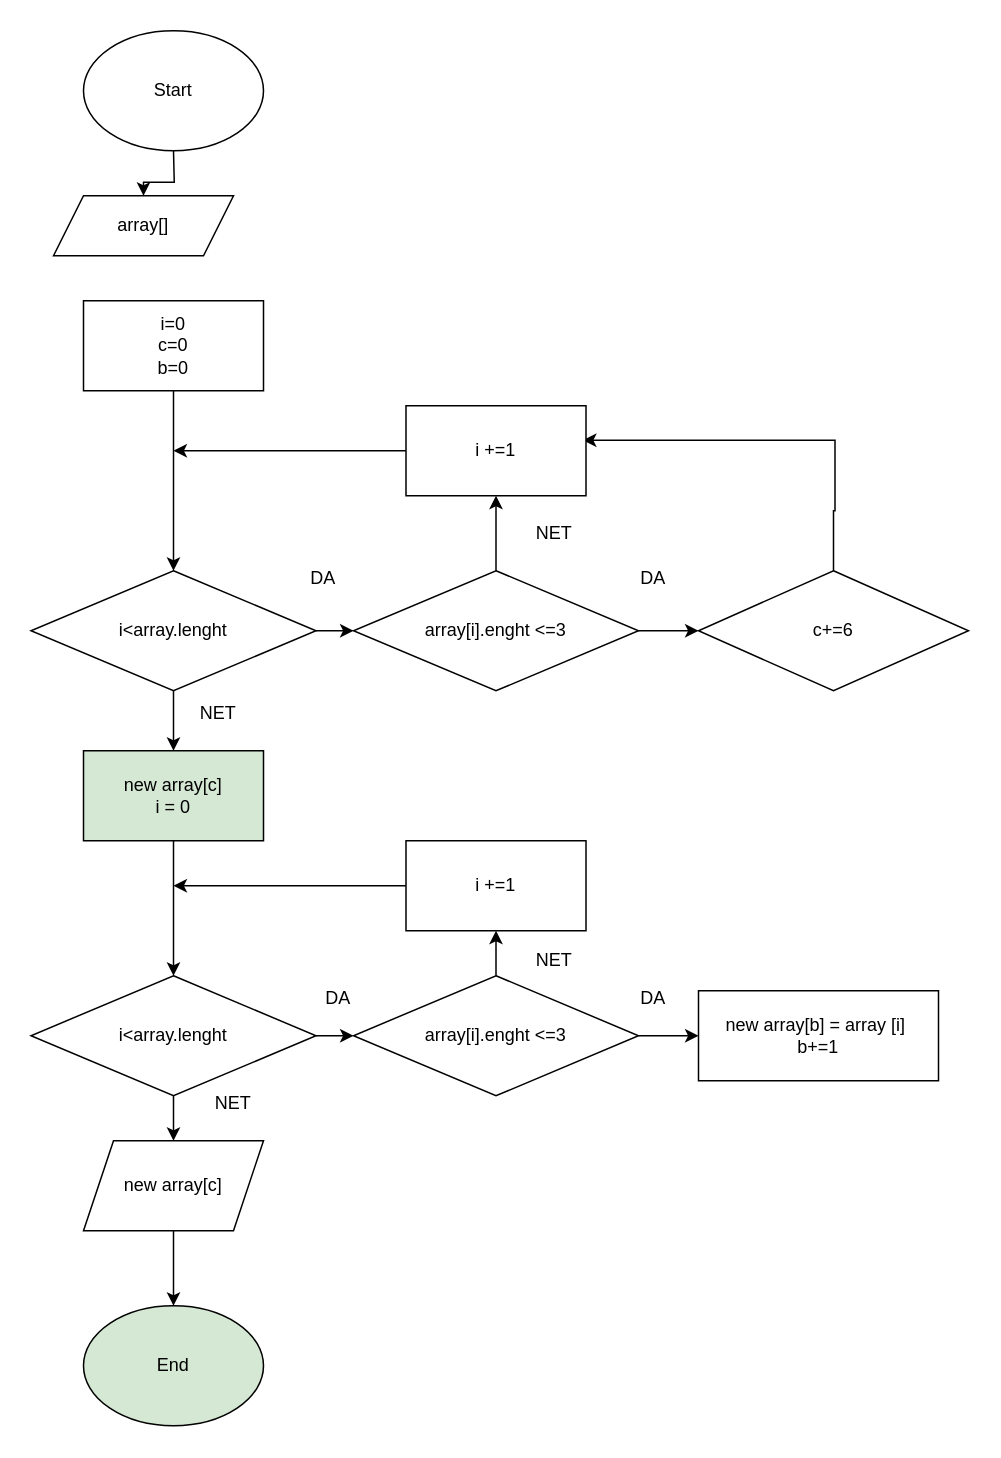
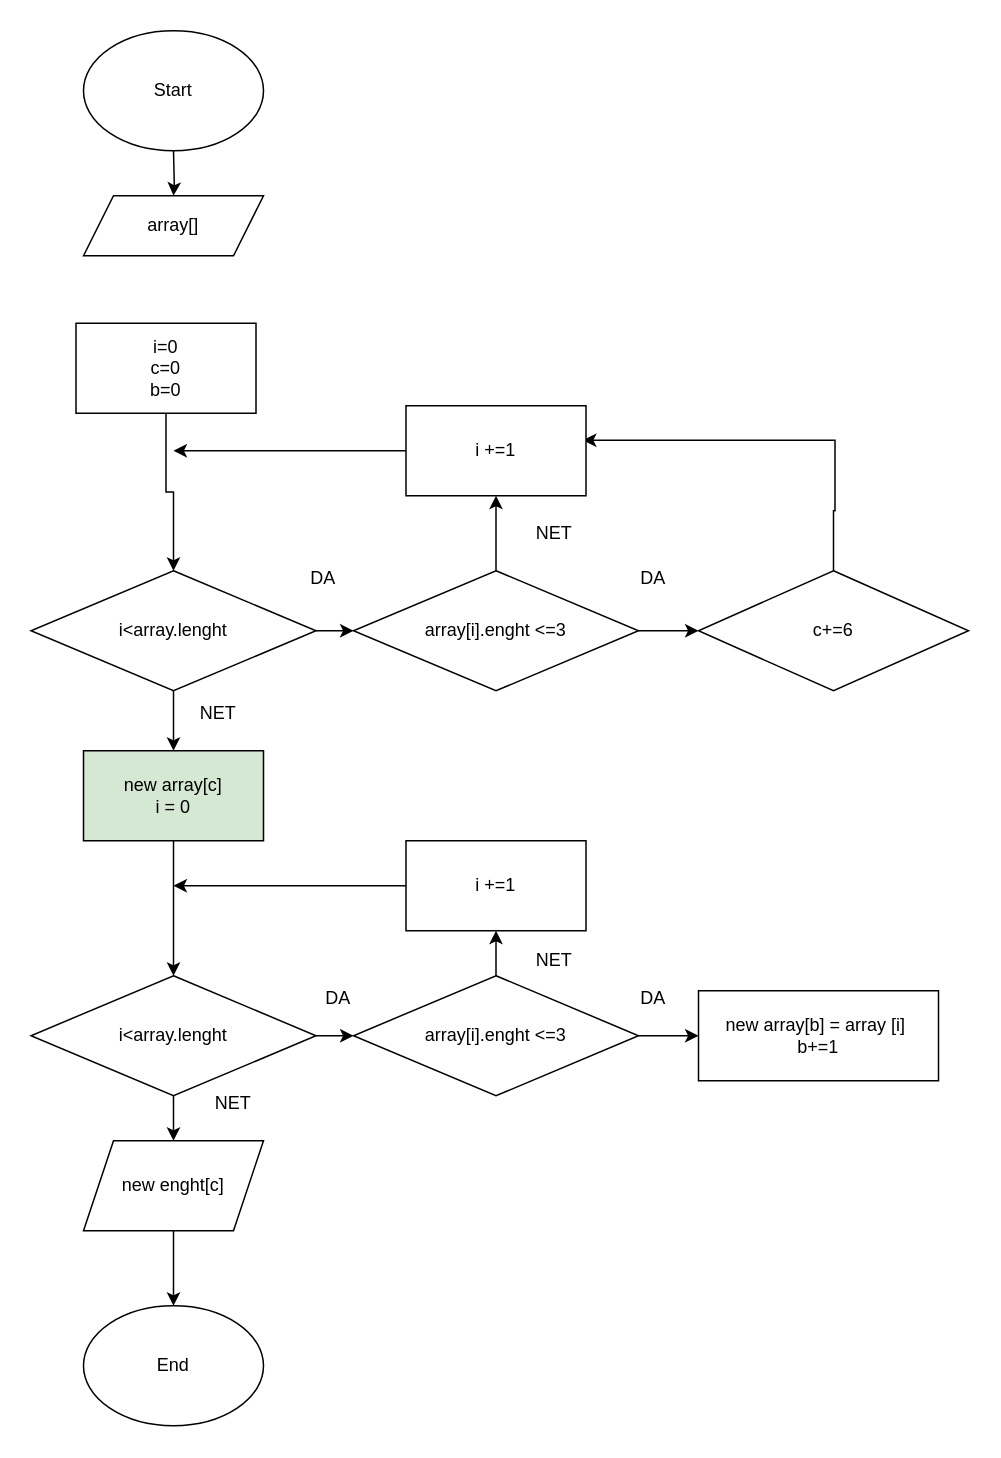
node "array[]": moved (143, 226) -> (173, 226)
node "i=0 c=0 b=0": moved (173, 346) -> (166, 368)
node "new array[c]": label "new array[c]" -> "new enght[c]"
node "End": fillcolor #d5e8d4 -> #ffffff
